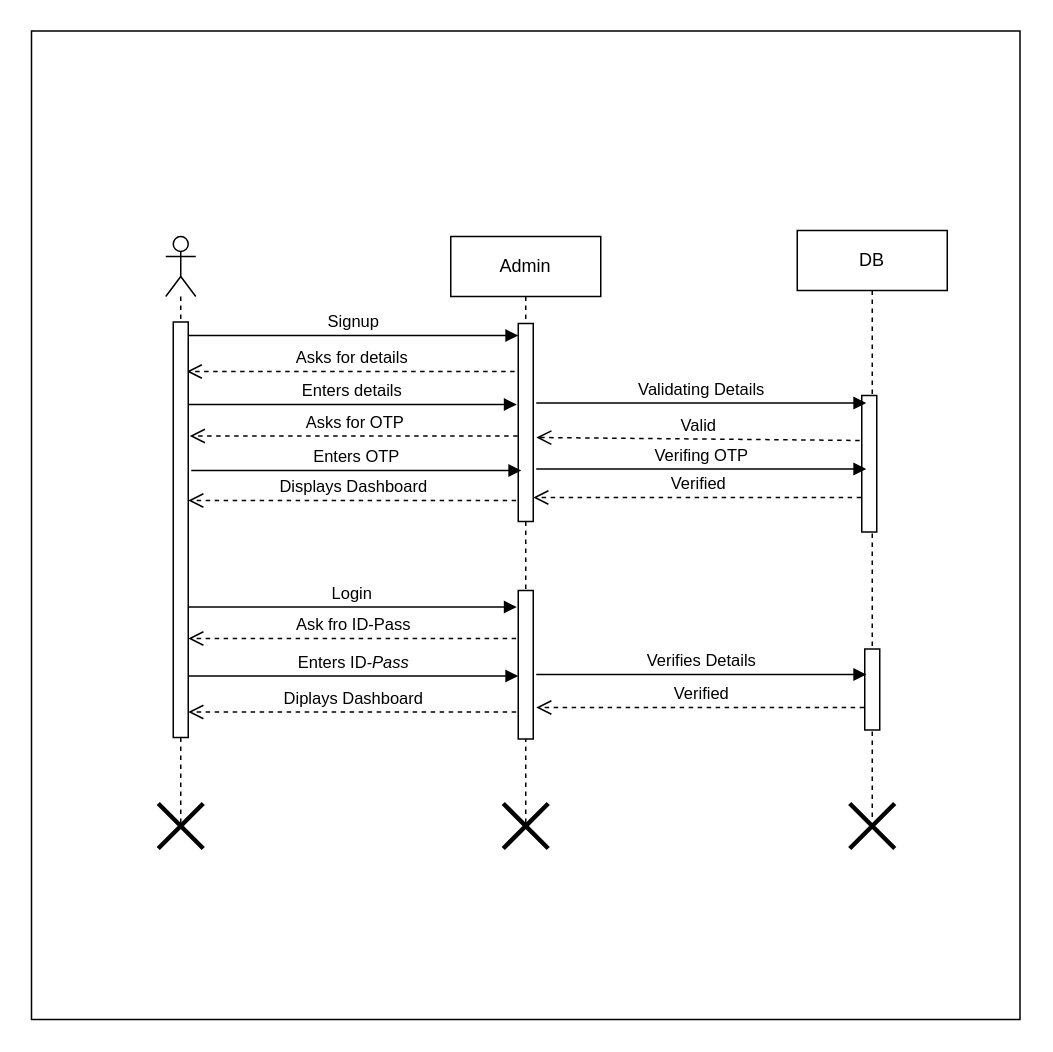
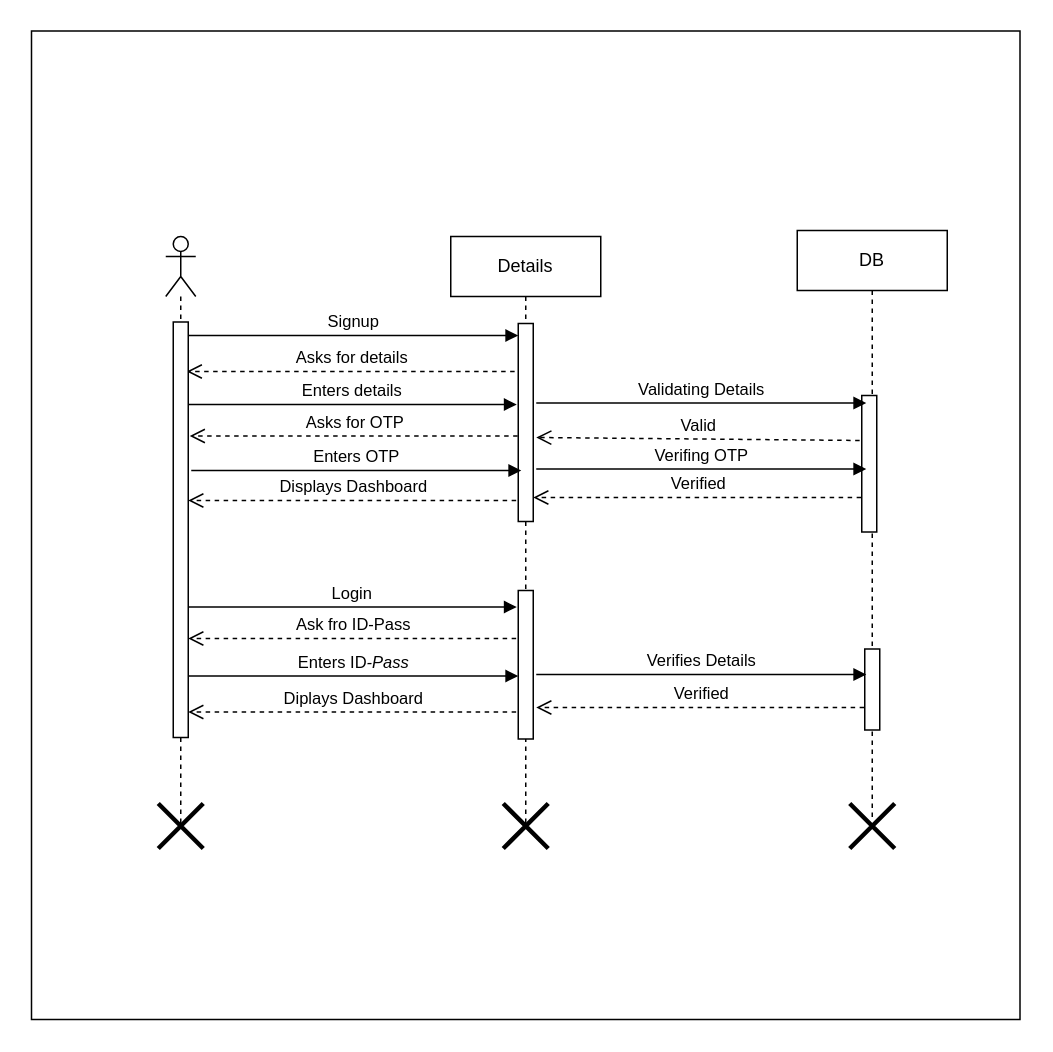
node "Admin": label "Admin" -> "Details"
